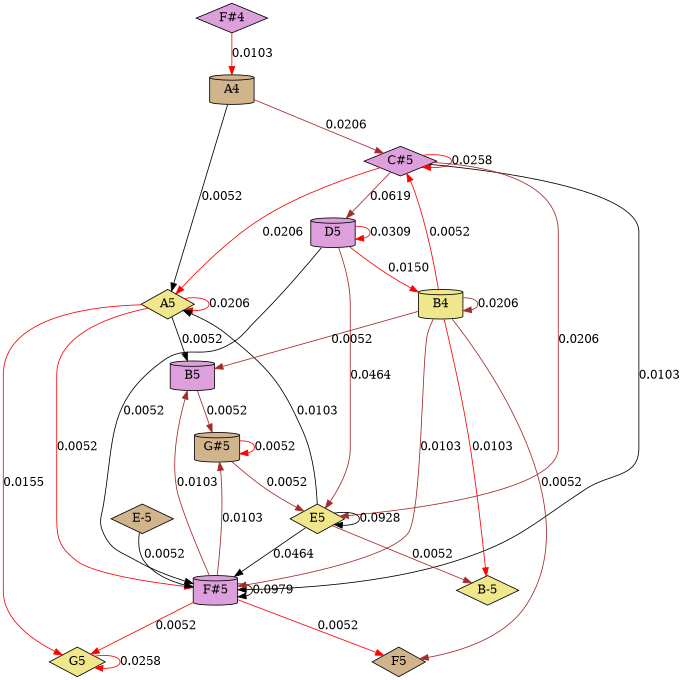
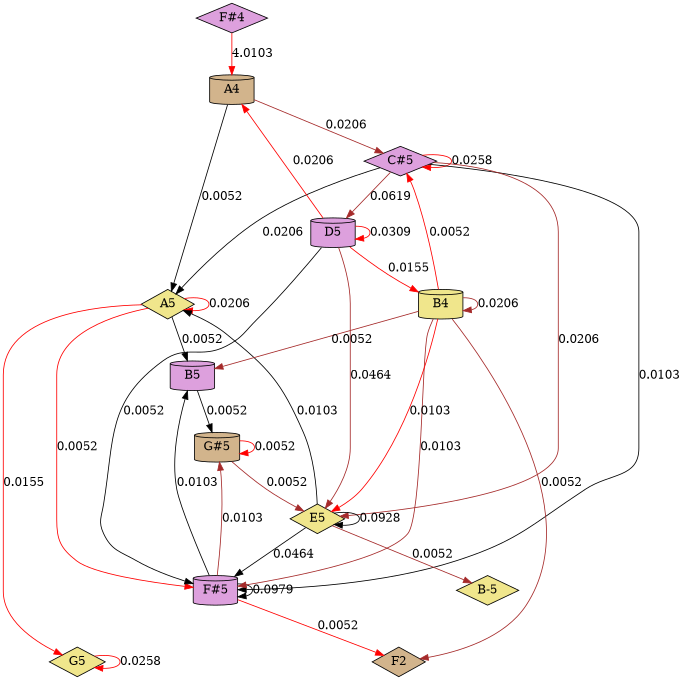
edge "F#4" -- "A4": label "0.0103" -> "4.0103"
edge "A4" -- "D5": added, label "0.0206"
edge "C#5" -- "A5": color red -> black
edge "D5" -- "B4": label "0.0150" -> "0.0155"
edge "B5" -- "G#5": color brown -> black
edge "B4" -- "B-5": now "B4" -- "E5"
edge "B5" -- "F#5": color brown -> black
node "E-5": removed
edge "F#5" -- "G5": removed, label "0.0052"
node "F5": label "F5" -> "F2"
